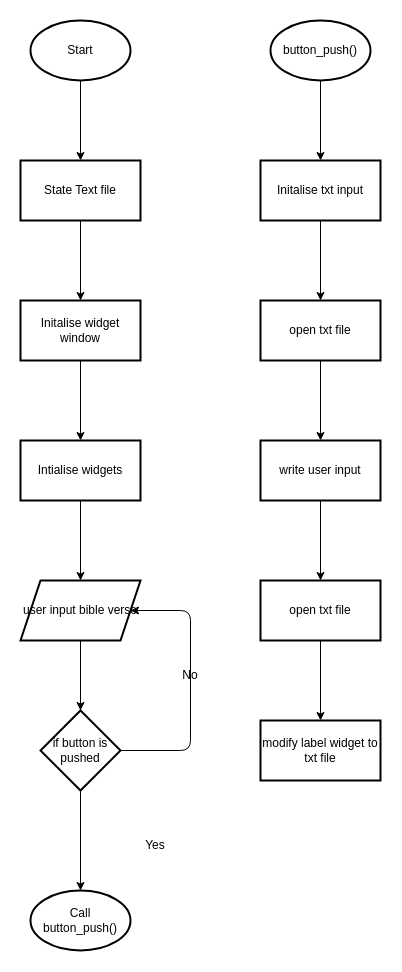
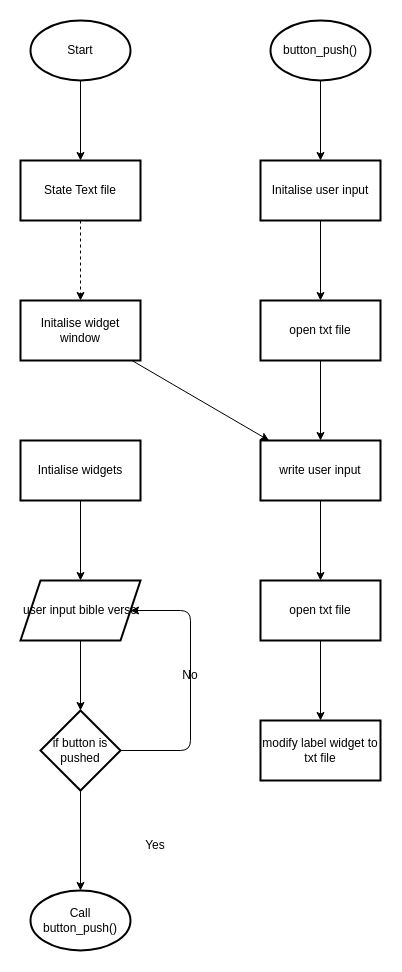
node "Initalise txt input": label "Initalise txt input" -> "Initalise user input"
edge "State Text file" -> "Initalise widget window": style solid -> dashed
edge "Initalise widget window" -> "Intialise widgets": now "Initalise widget window" -> "write user input"
